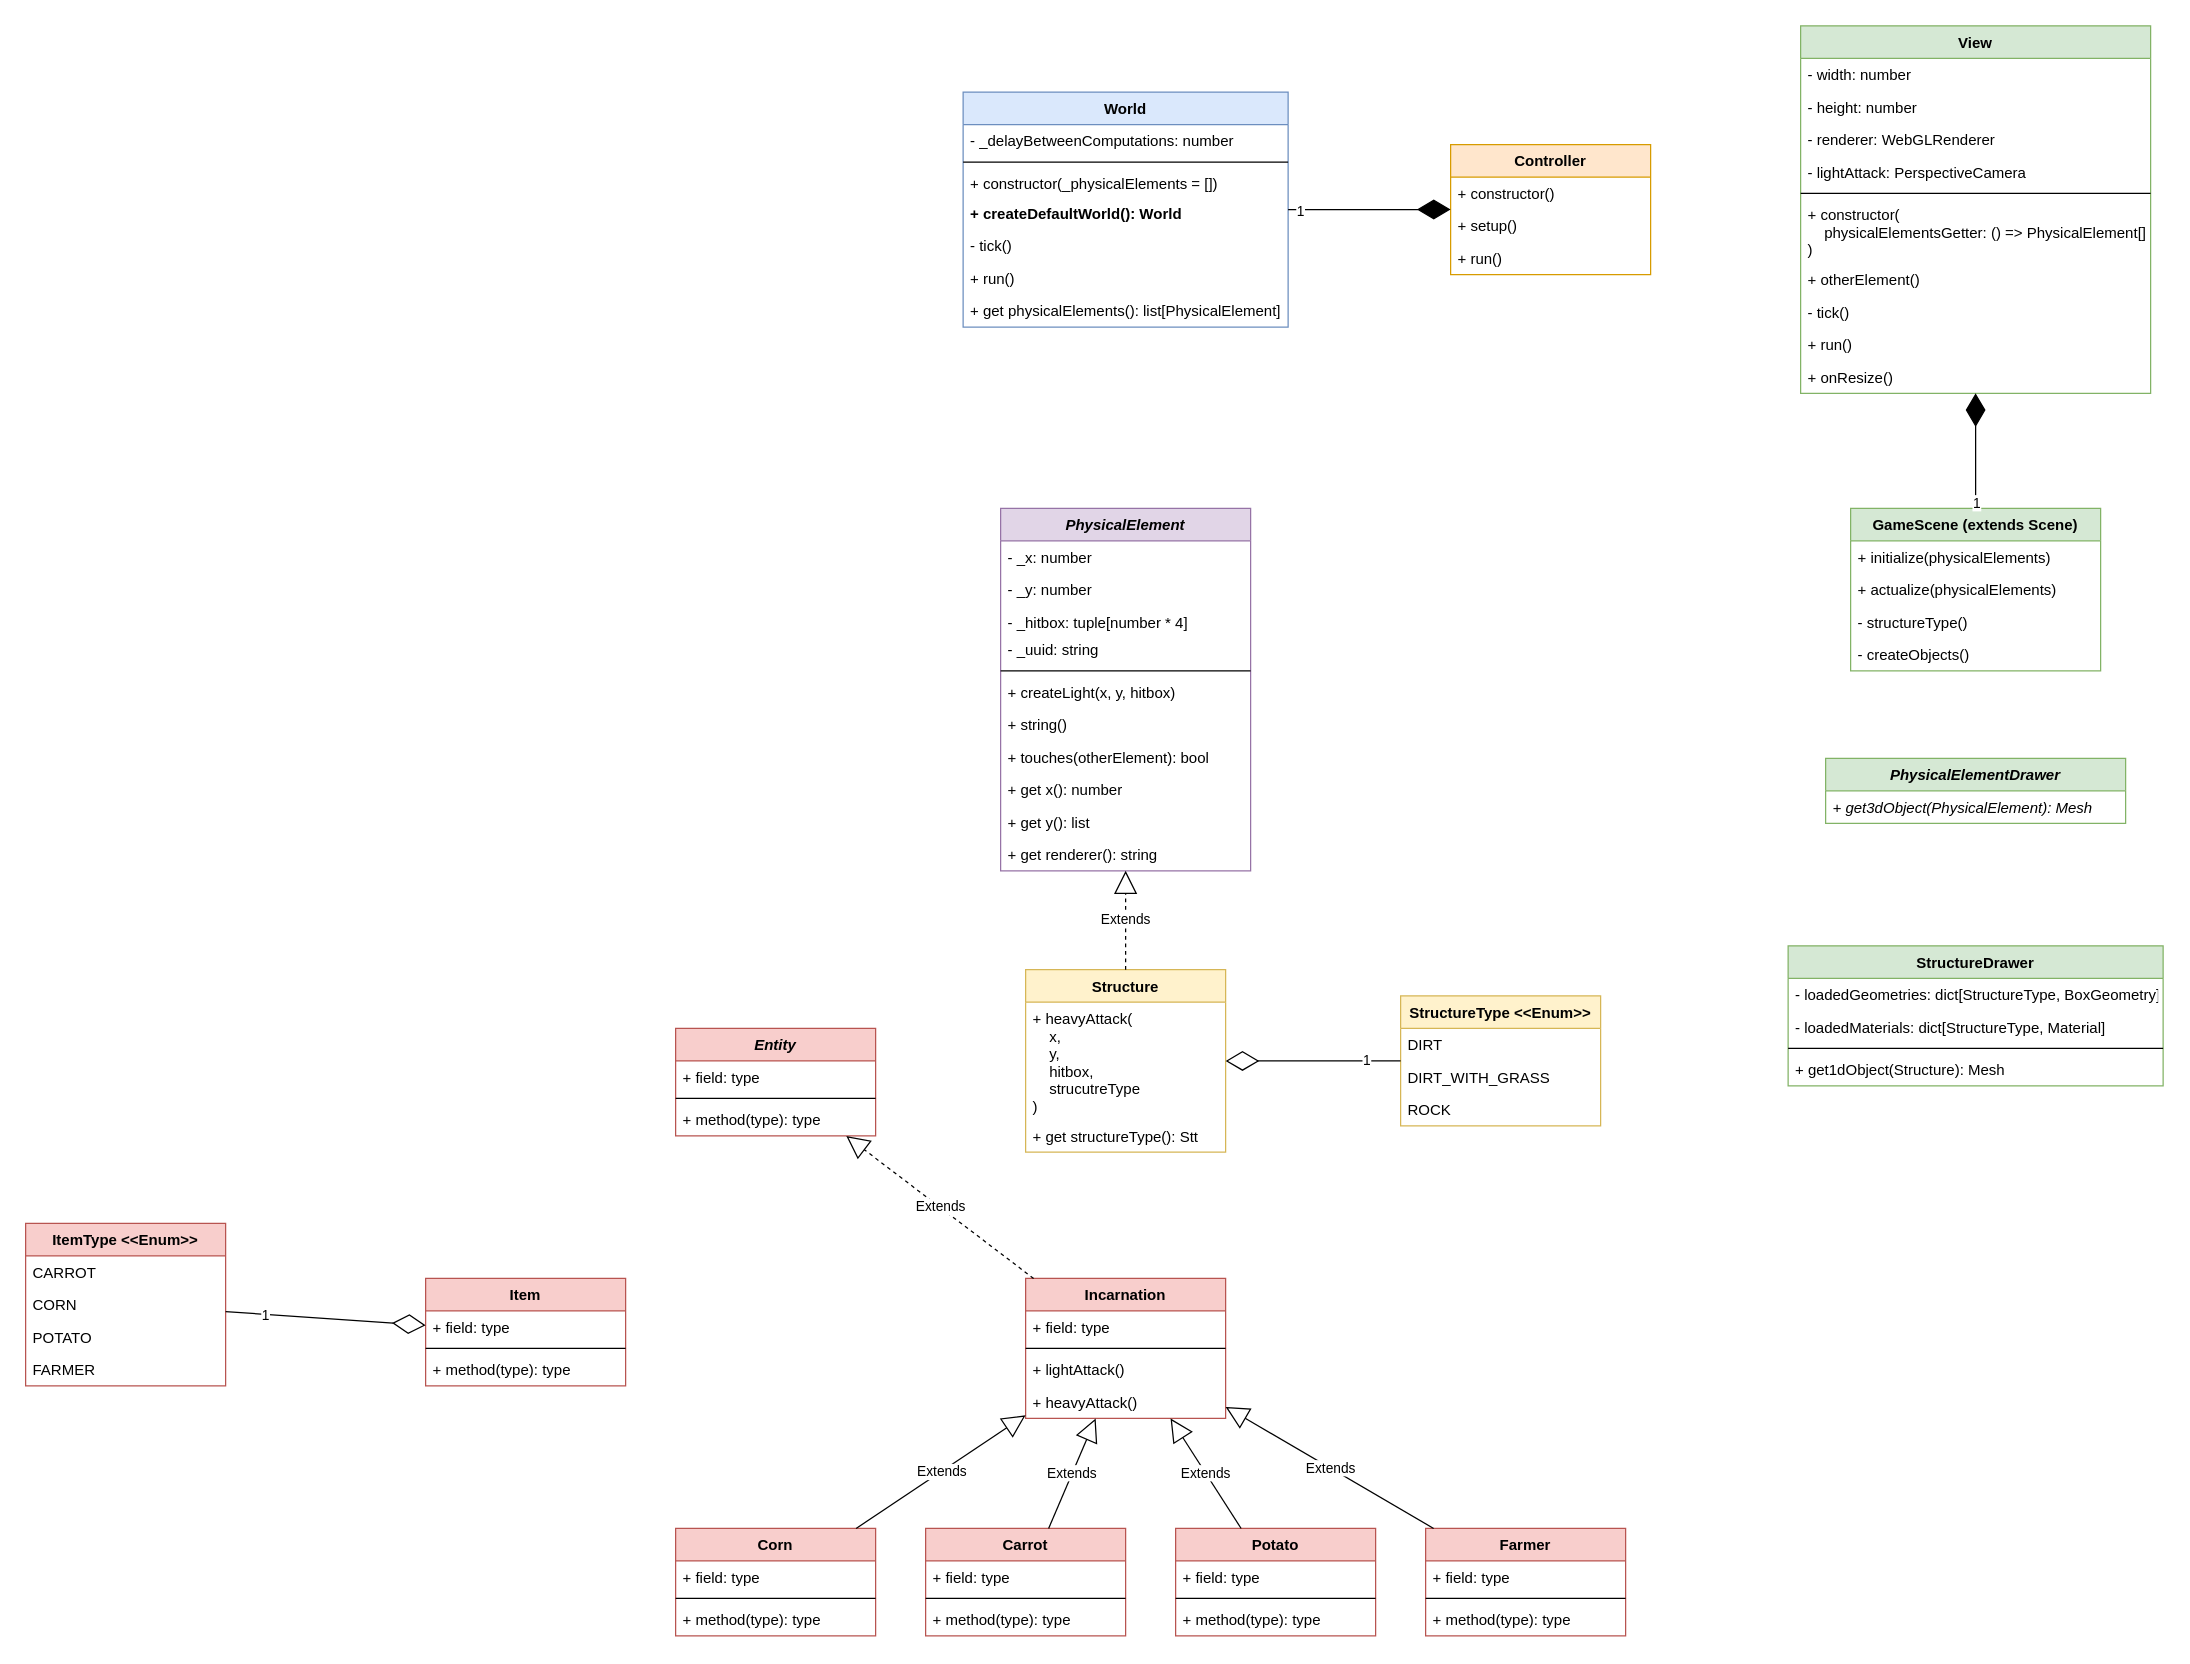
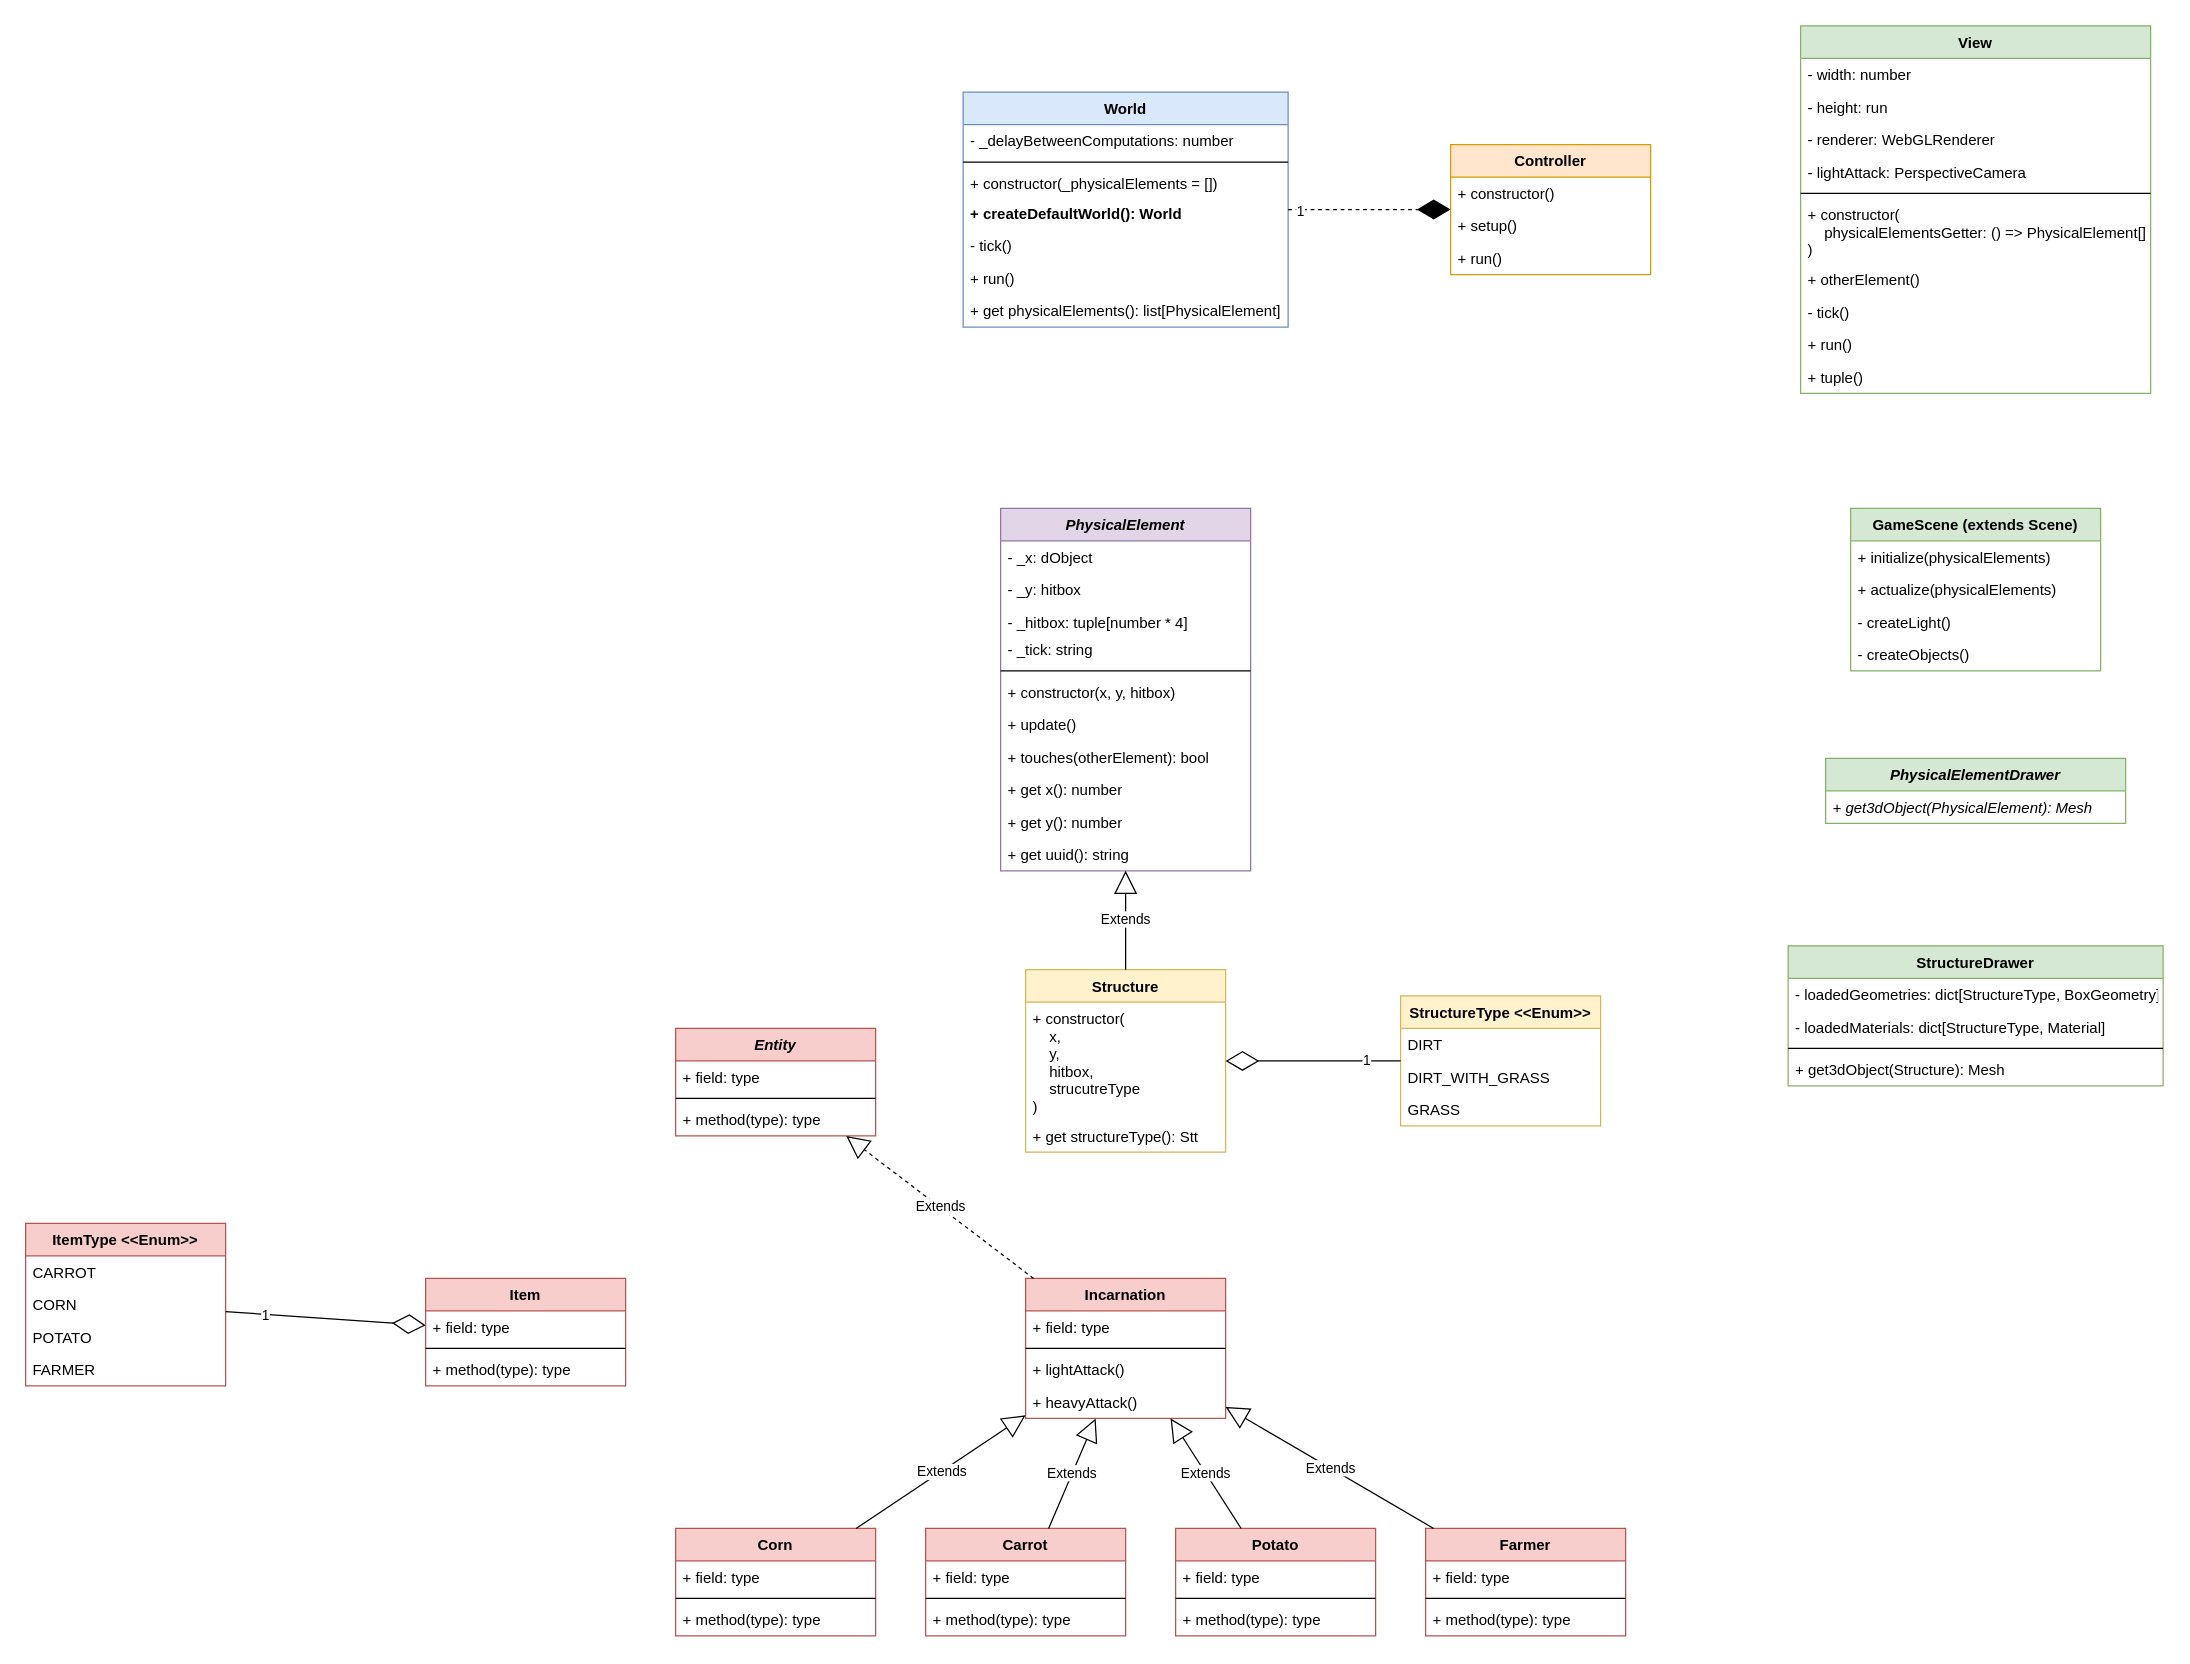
node "- height: number": label "- height: number" -> "- height: run"
edge "World" -> "Controller": style solid -> dashed
node "+ onResize()": label "+ onResize()" -> "+ tuple()"
edge "GameScene (extends Scene)" -> "View": removed, label "1"
node "- _x: number": label "- _x: number" -> "- _x: dObject"
node "- _y: number": label "- _y: number" -> "- _y: hitbox"
node "- structureType()": label "- structureType()" -> "- createLight()"
node "- _uuid: string": label "- _uuid: string" -> "- _tick: string"
node "+ createLight(x, y, hitbox)": label "+ createLight(x, y, hitbox)" -> "+ constructor(x, y, hitbox)"
node "+ string()": label "+ string()" -> "+ update()"
node "+ get y(): list": label "+ get y(): list" -> "+ get y(): number"
node "+ get renderer(): string": label "+ get renderer(): string" -> "+ get uuid(): string"
edge "Structure" -> "PhysicalElement": style dashed -> solid
node "+ heavyAttack( x, y, hitbox, strucutreType )": label "+ heavyAttack( x, y, hitbox, strucutreType )" -> "+ constructor( x, y, hitbox, strucutreType )"
node "+ get1dObject(Structure): Mesh": label "+ get1dObject(Structure): Mesh" -> "+ get3dObject(Structure): Mesh"
node "ROCK": label "ROCK" -> "GRASS"
